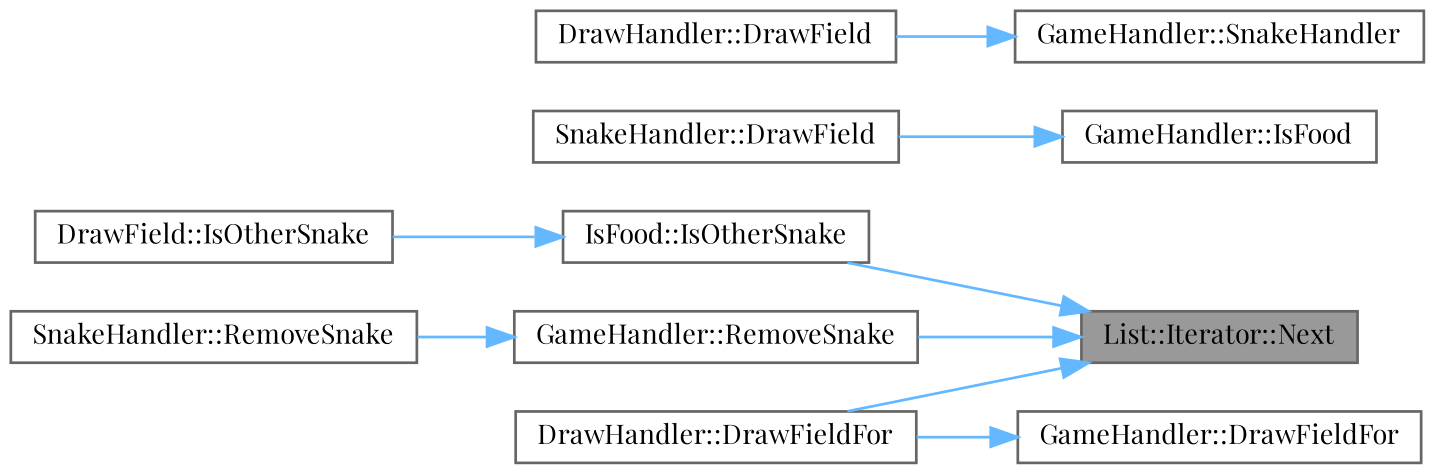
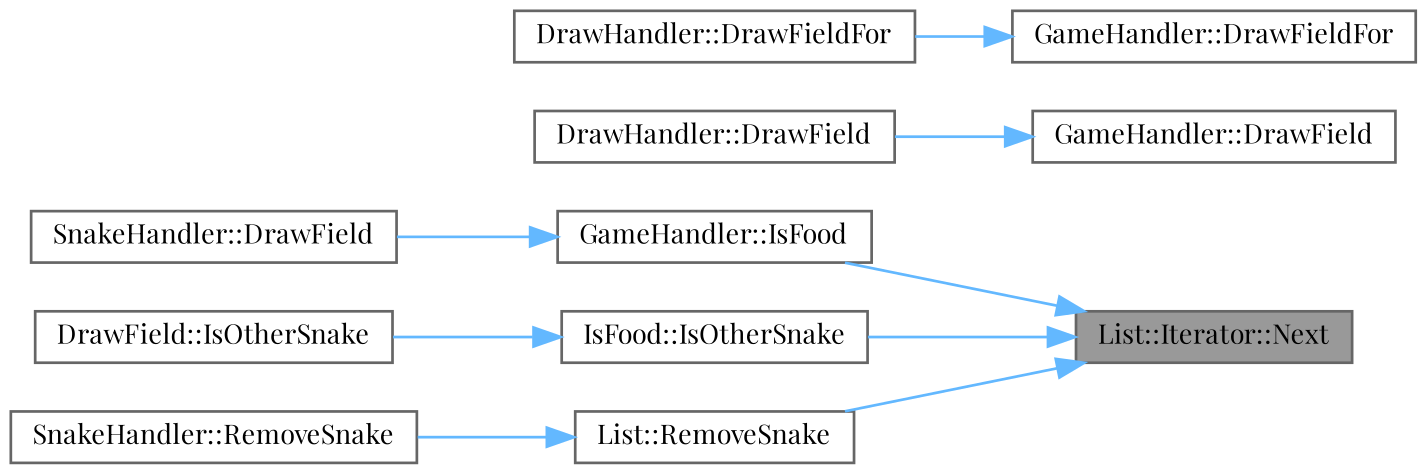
node "GameHandler::SnakeHandler": label "GameHandler::SnakeHandler" -> "GameHandler::DrawField"
node "GameHandler::RemoveSnake": label "GameHandler::RemoveSnake" -> "List::RemoveSnake"
edge "DrawHandler::DrawFieldFor" -> "List::Iterator::Next": now "GameHandler::IsFood" -> "List::Iterator::Next"
